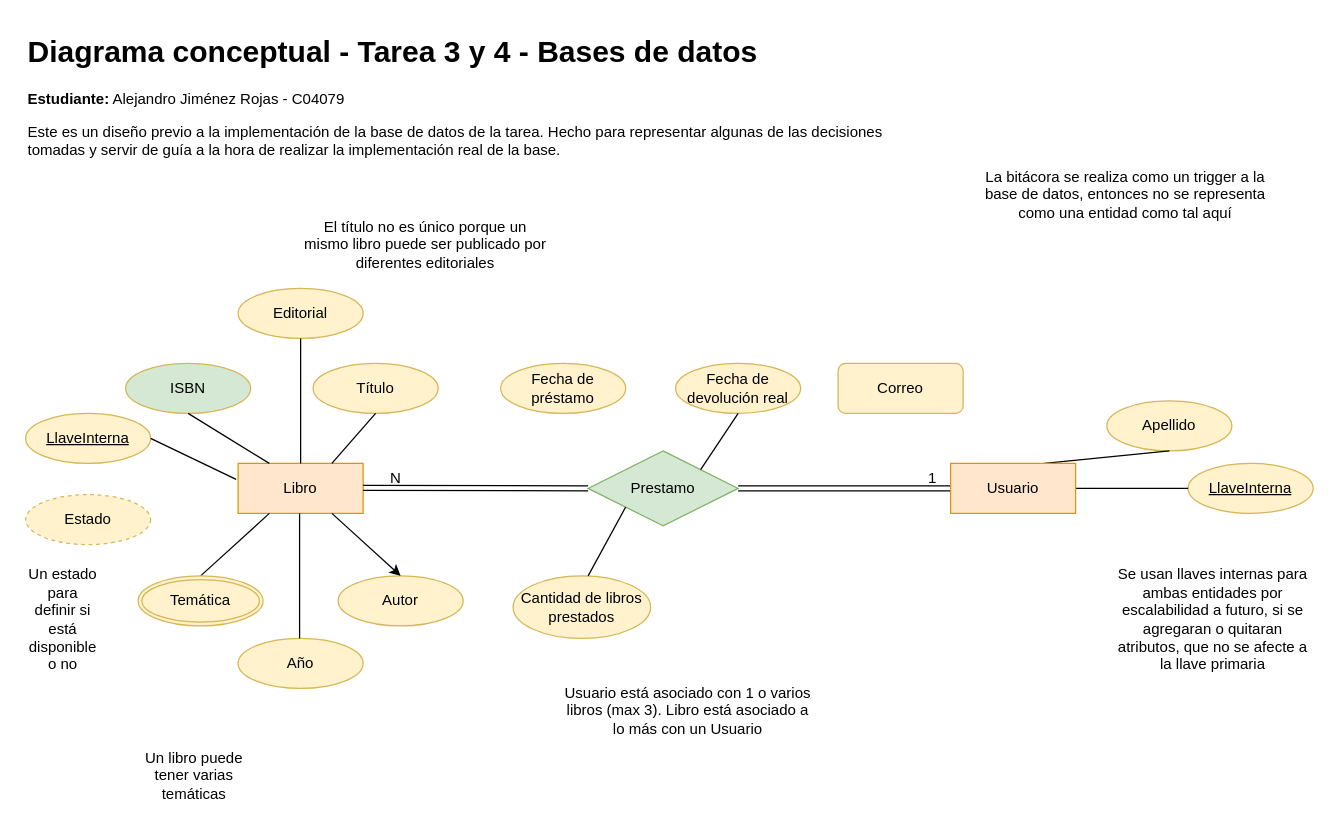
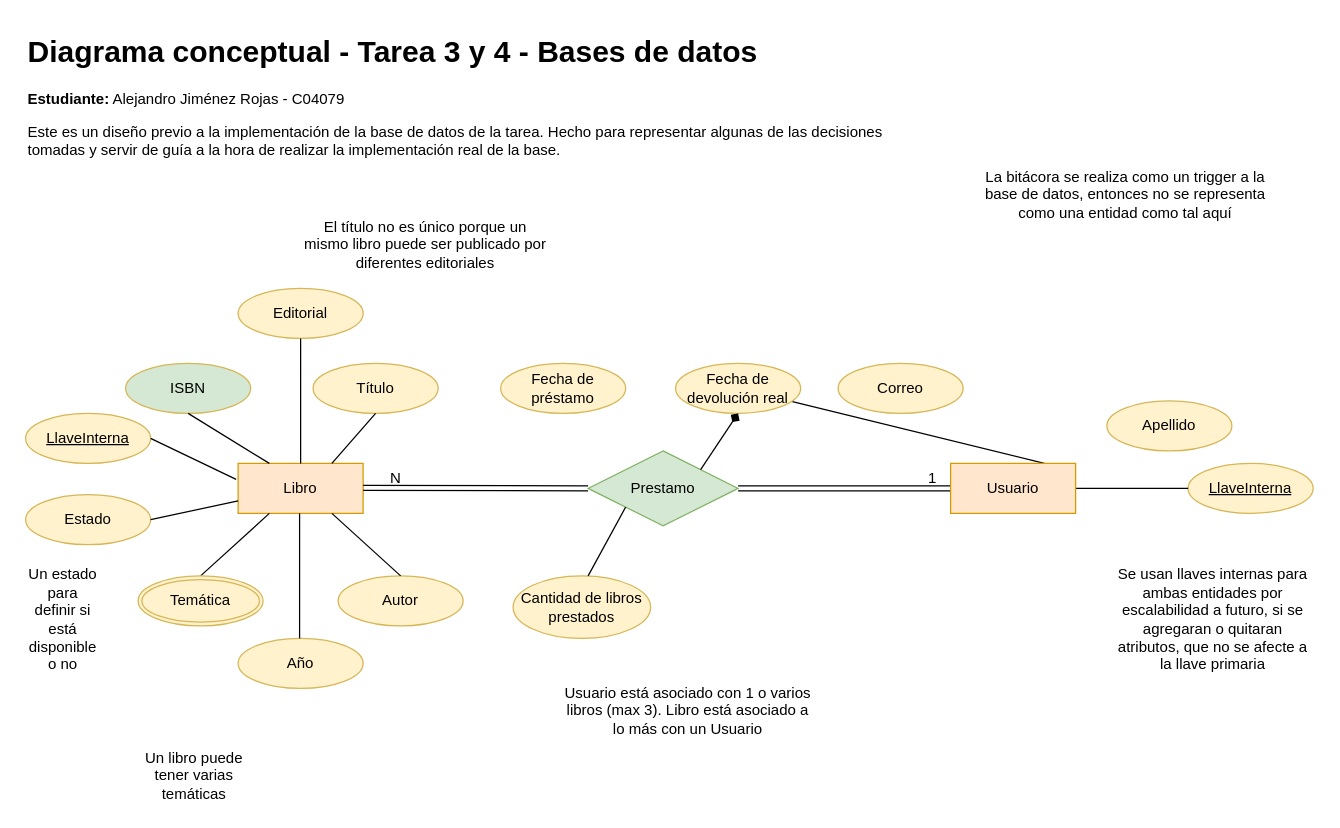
node "Correo": shape rounded rectangle -> ellipse
edge "Fecha de devolución real" -- "Prestamo": arrowhead none -> diamond
edge "Apellido" -- "Usuario": now "Fecha de devolución real" -- "Usuario"
edge "Libro" -- "Estado": added
node "Estado": style dashed -> solid
edge "Libro" -> "Autor": arrowhead classic -> none
